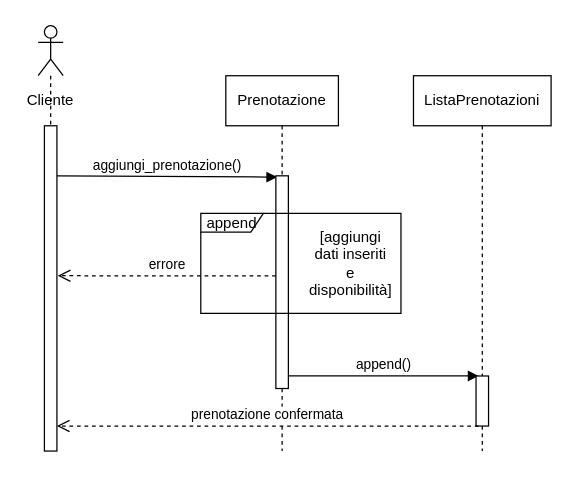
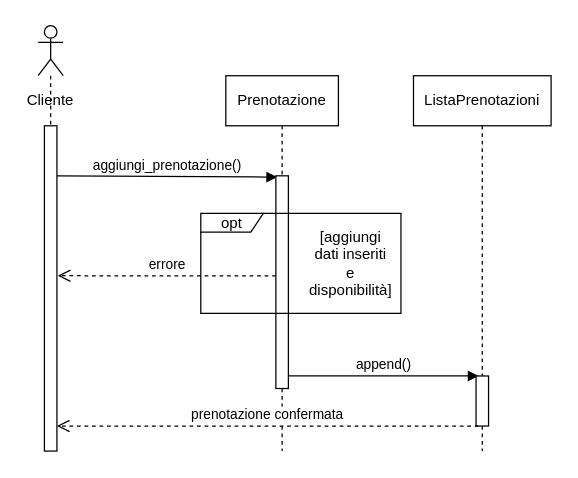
node "append": label "append" -> "opt"
